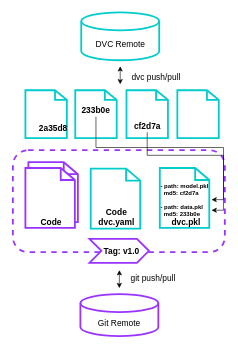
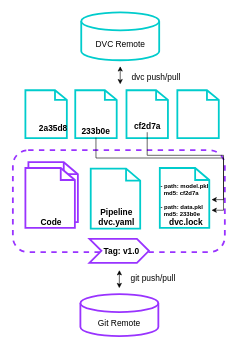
node "233b0e": moved (96, 111) -> (96, 132)
node "Code dvc.yaml": label "Code dvc.yaml" -> "Pipeline dvc.yaml"
node "dvc.pkl": label "dvc.pkl" -> "dvc.lock"
